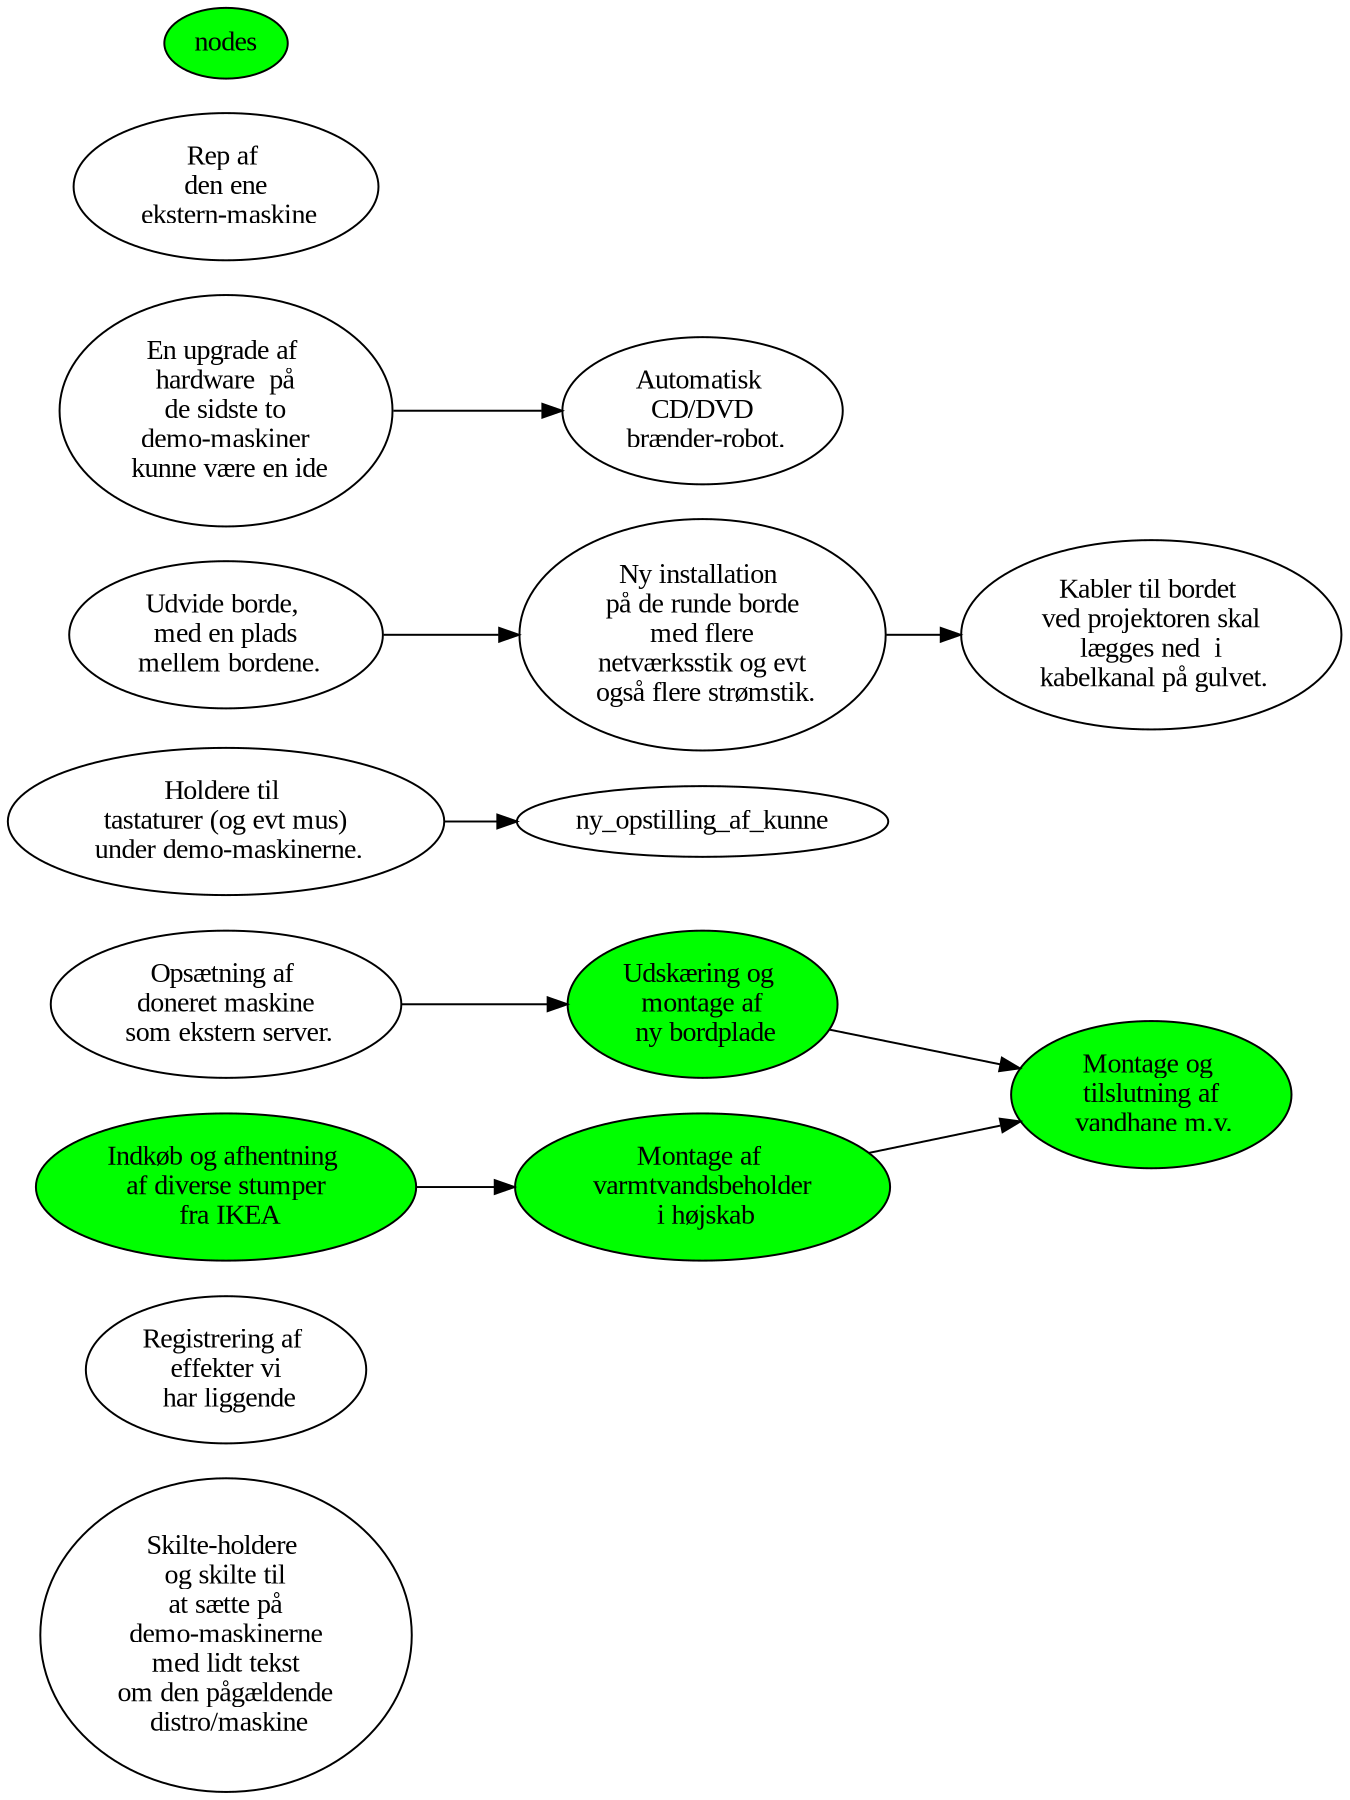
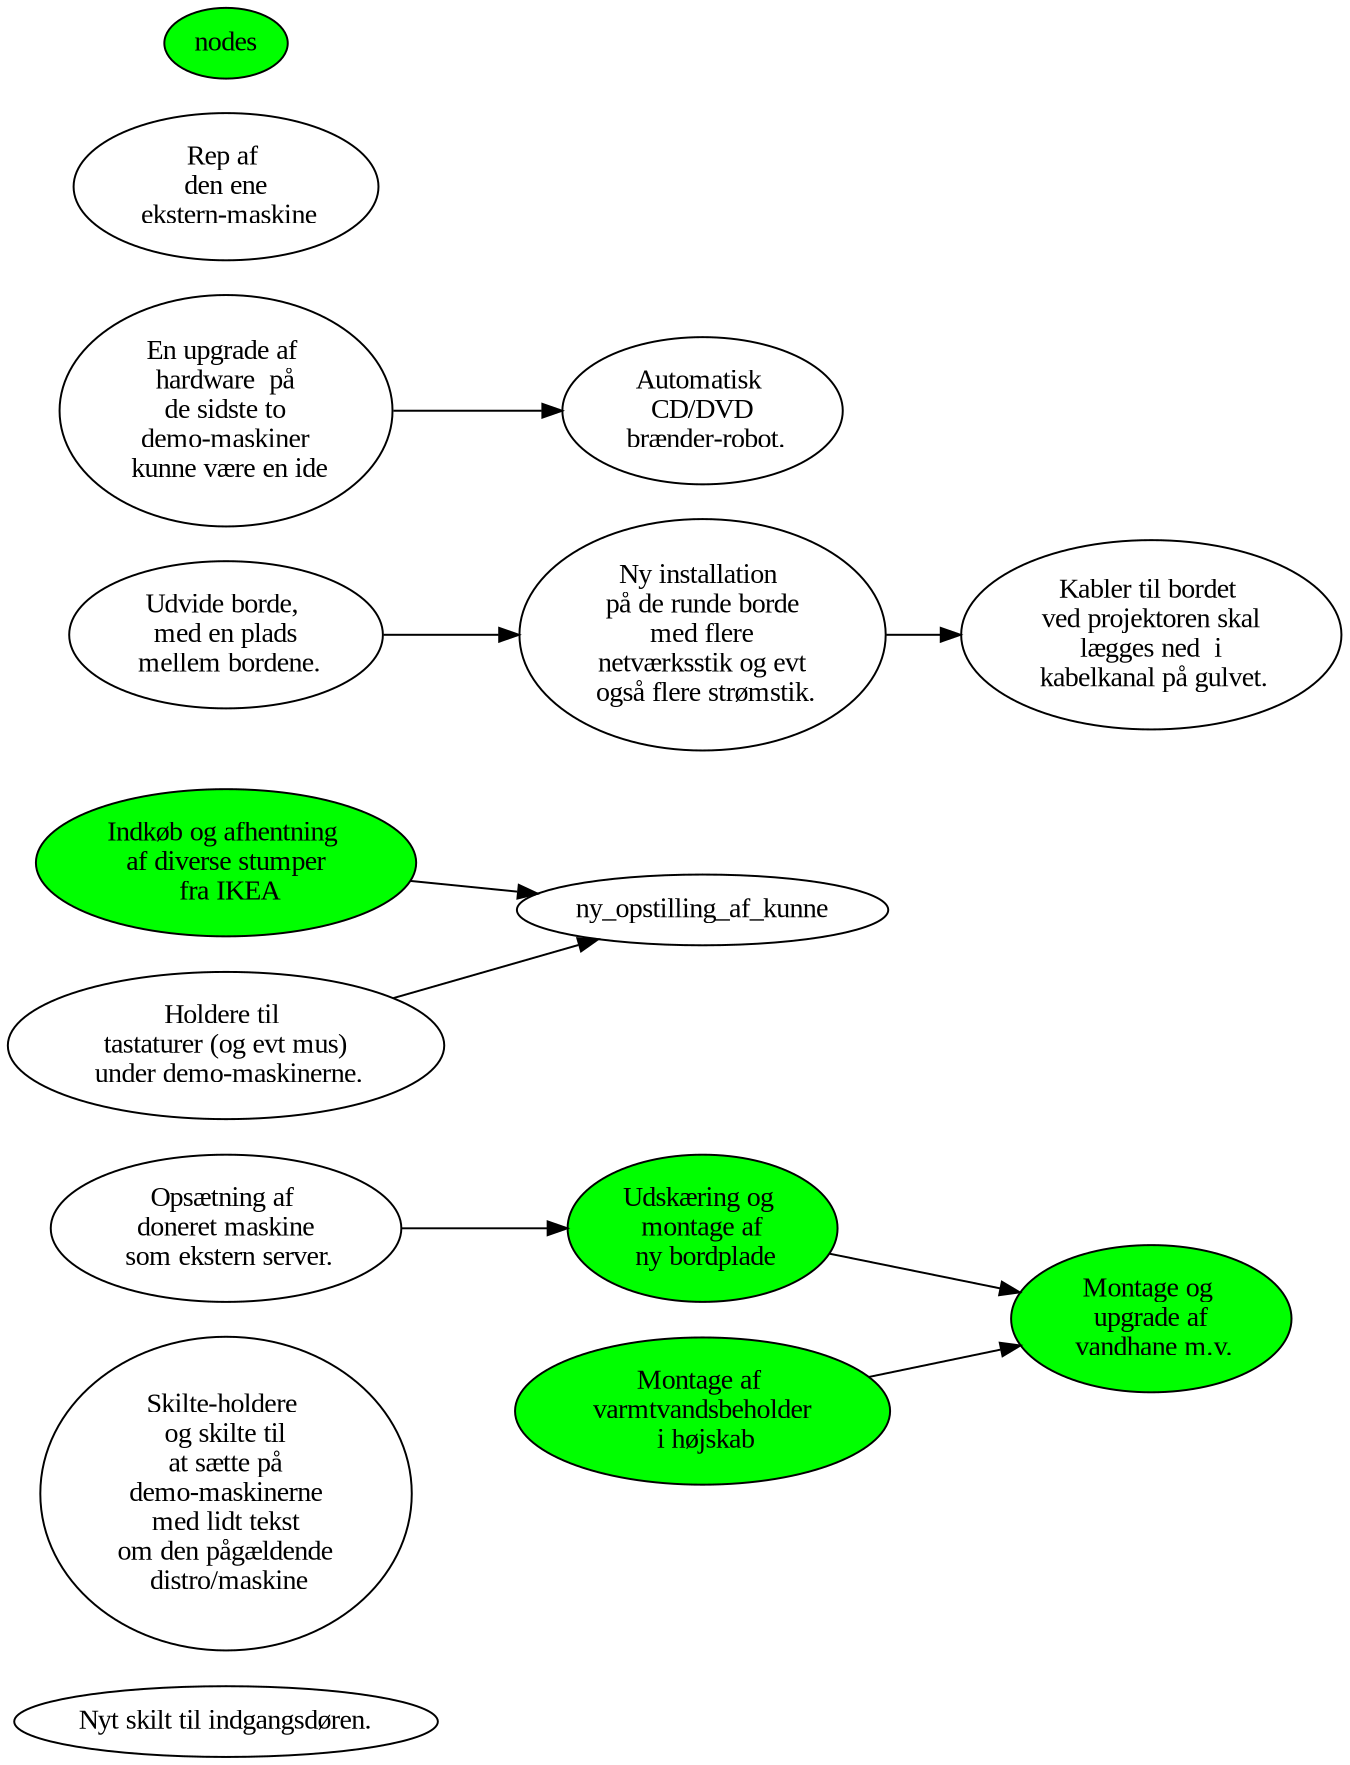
node "Montage og tilslutning af vandhane m.v.": label "Montage og tilslutning af vandhane m.v." -> "Montage og upgrade af vandhane m.v."
edge "Indkøb og afhentning af diverse stumper fra IKEA" -> "Montage af varmtvandsbeholder i højskab": now "Indkøb og afhentning af diverse stumper fra IKEA" -> "ny_opstilling_af_kunne"
node "Registrering af effekter vi har liggende": removed
node "Nyt skilt til indgangsdøren.": added
